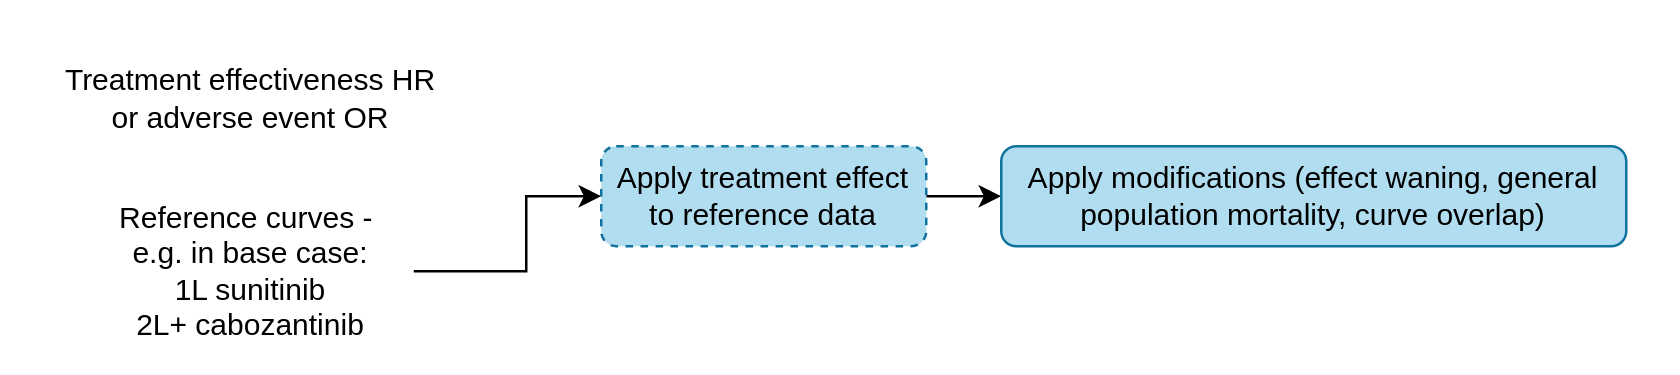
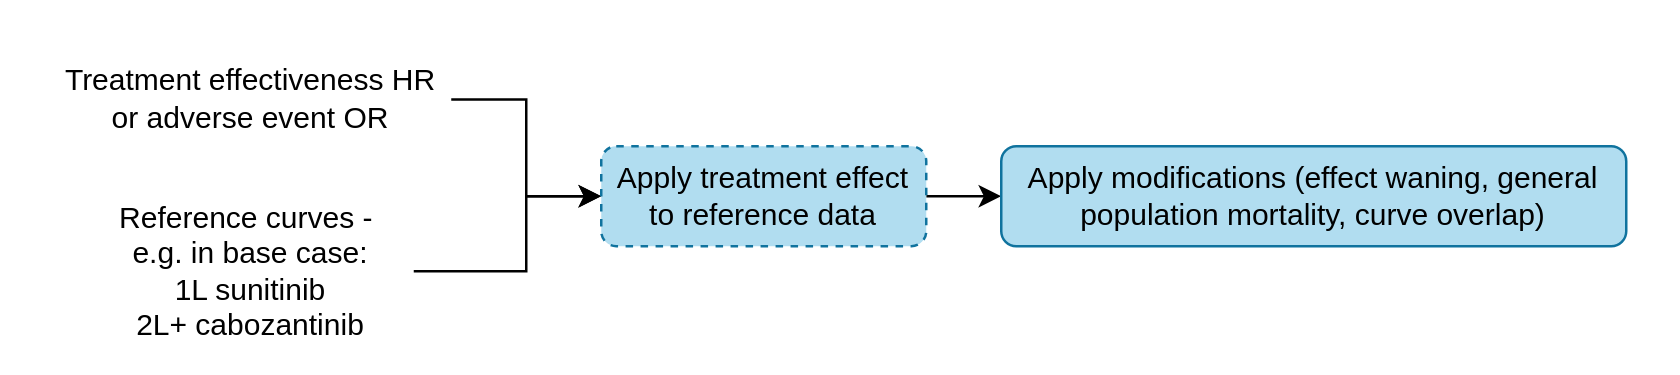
edge "Treatment effectiveness HR or adverse event OR" -> "Apply treatment effect to reference data": added
